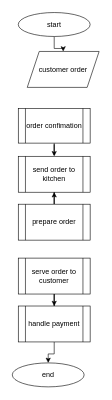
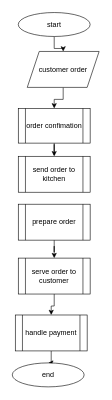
edge "customer order" -> "order confimation": added
edge "prepare order" -> "send order to kitchen": now "prepare order" -> "serve order to customer"
node "handle payment": moved (54, 324) -> (51, 333)
